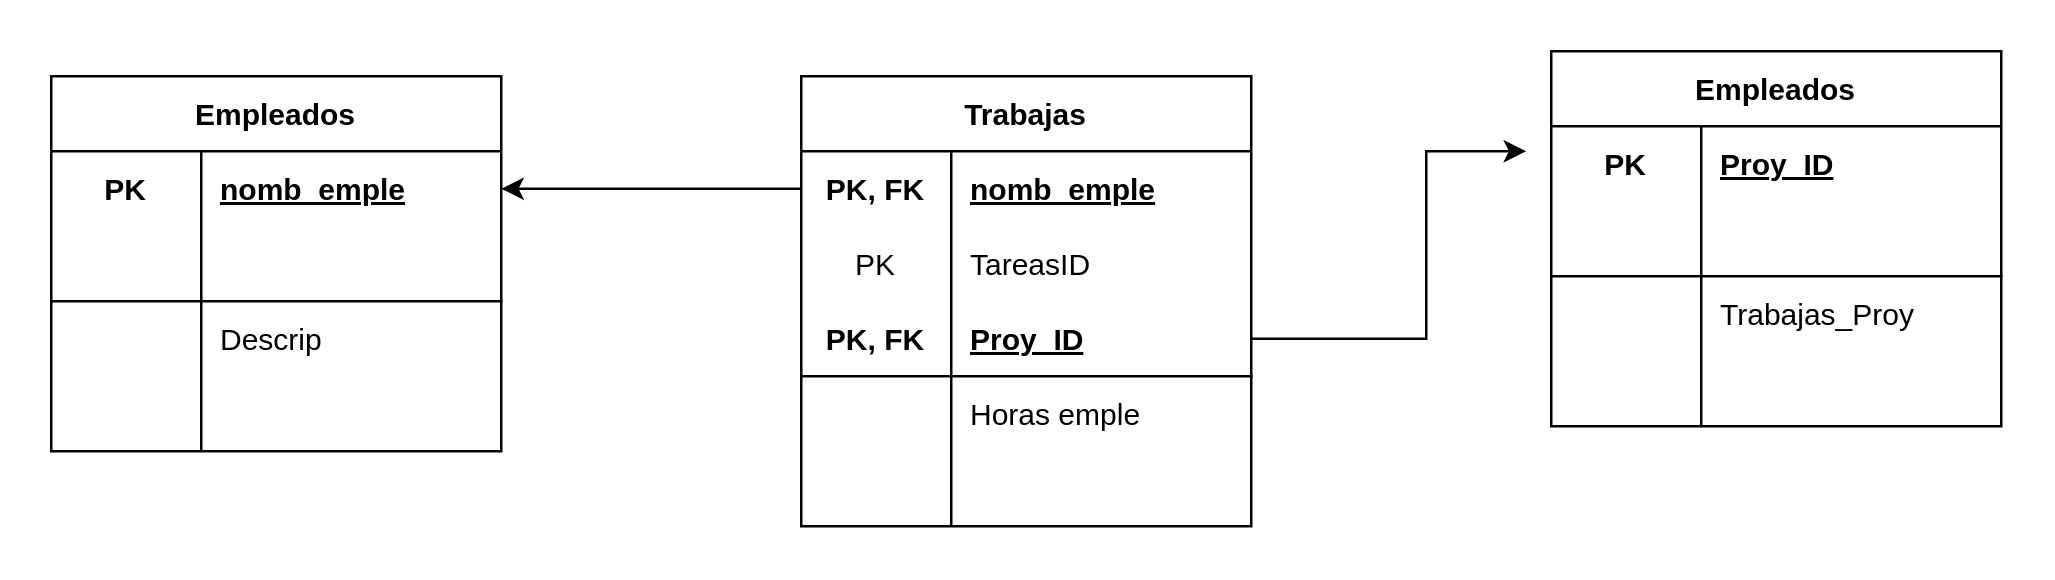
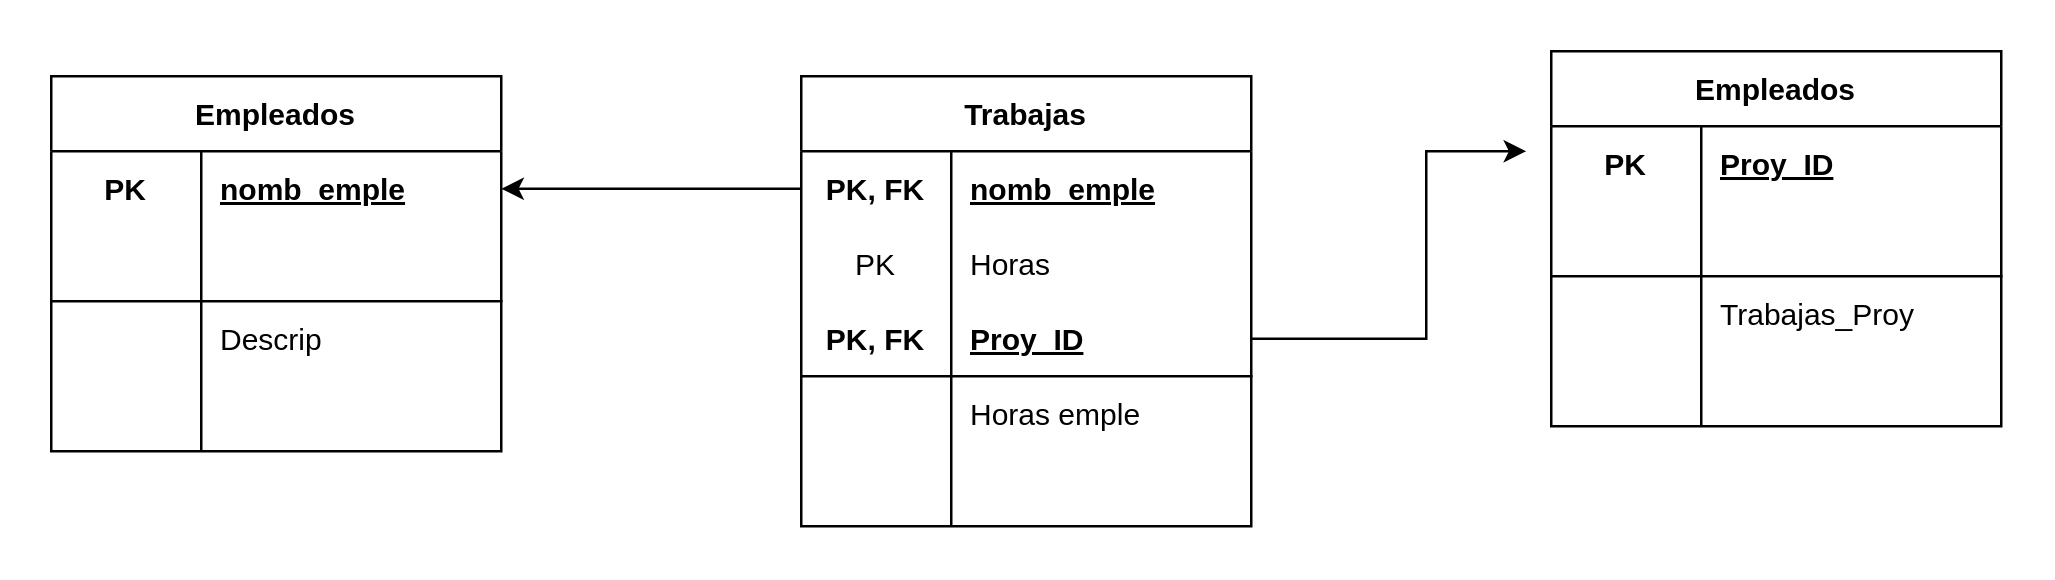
node "TareasID": label "TareasID" -> "Horas"
